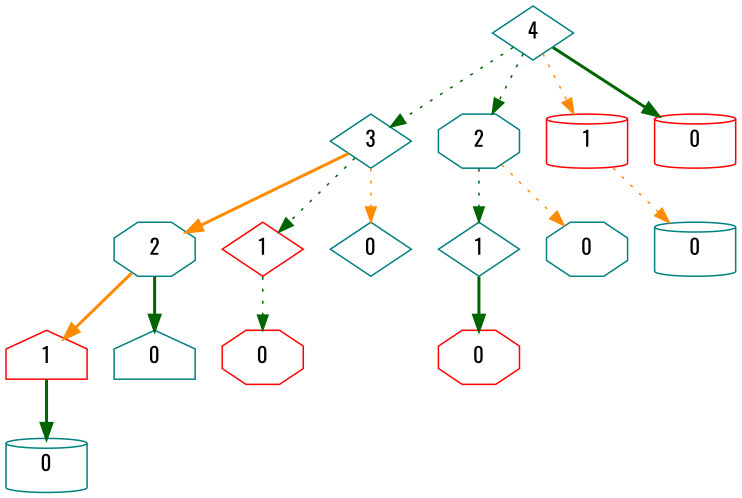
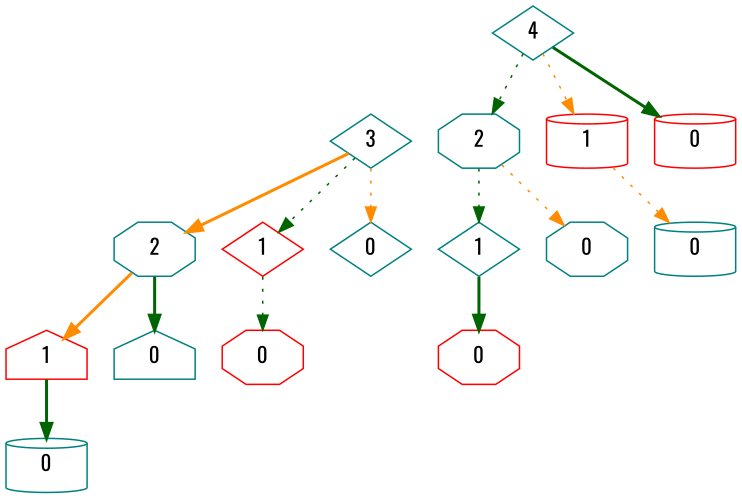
edge "4" -> "3": removed
